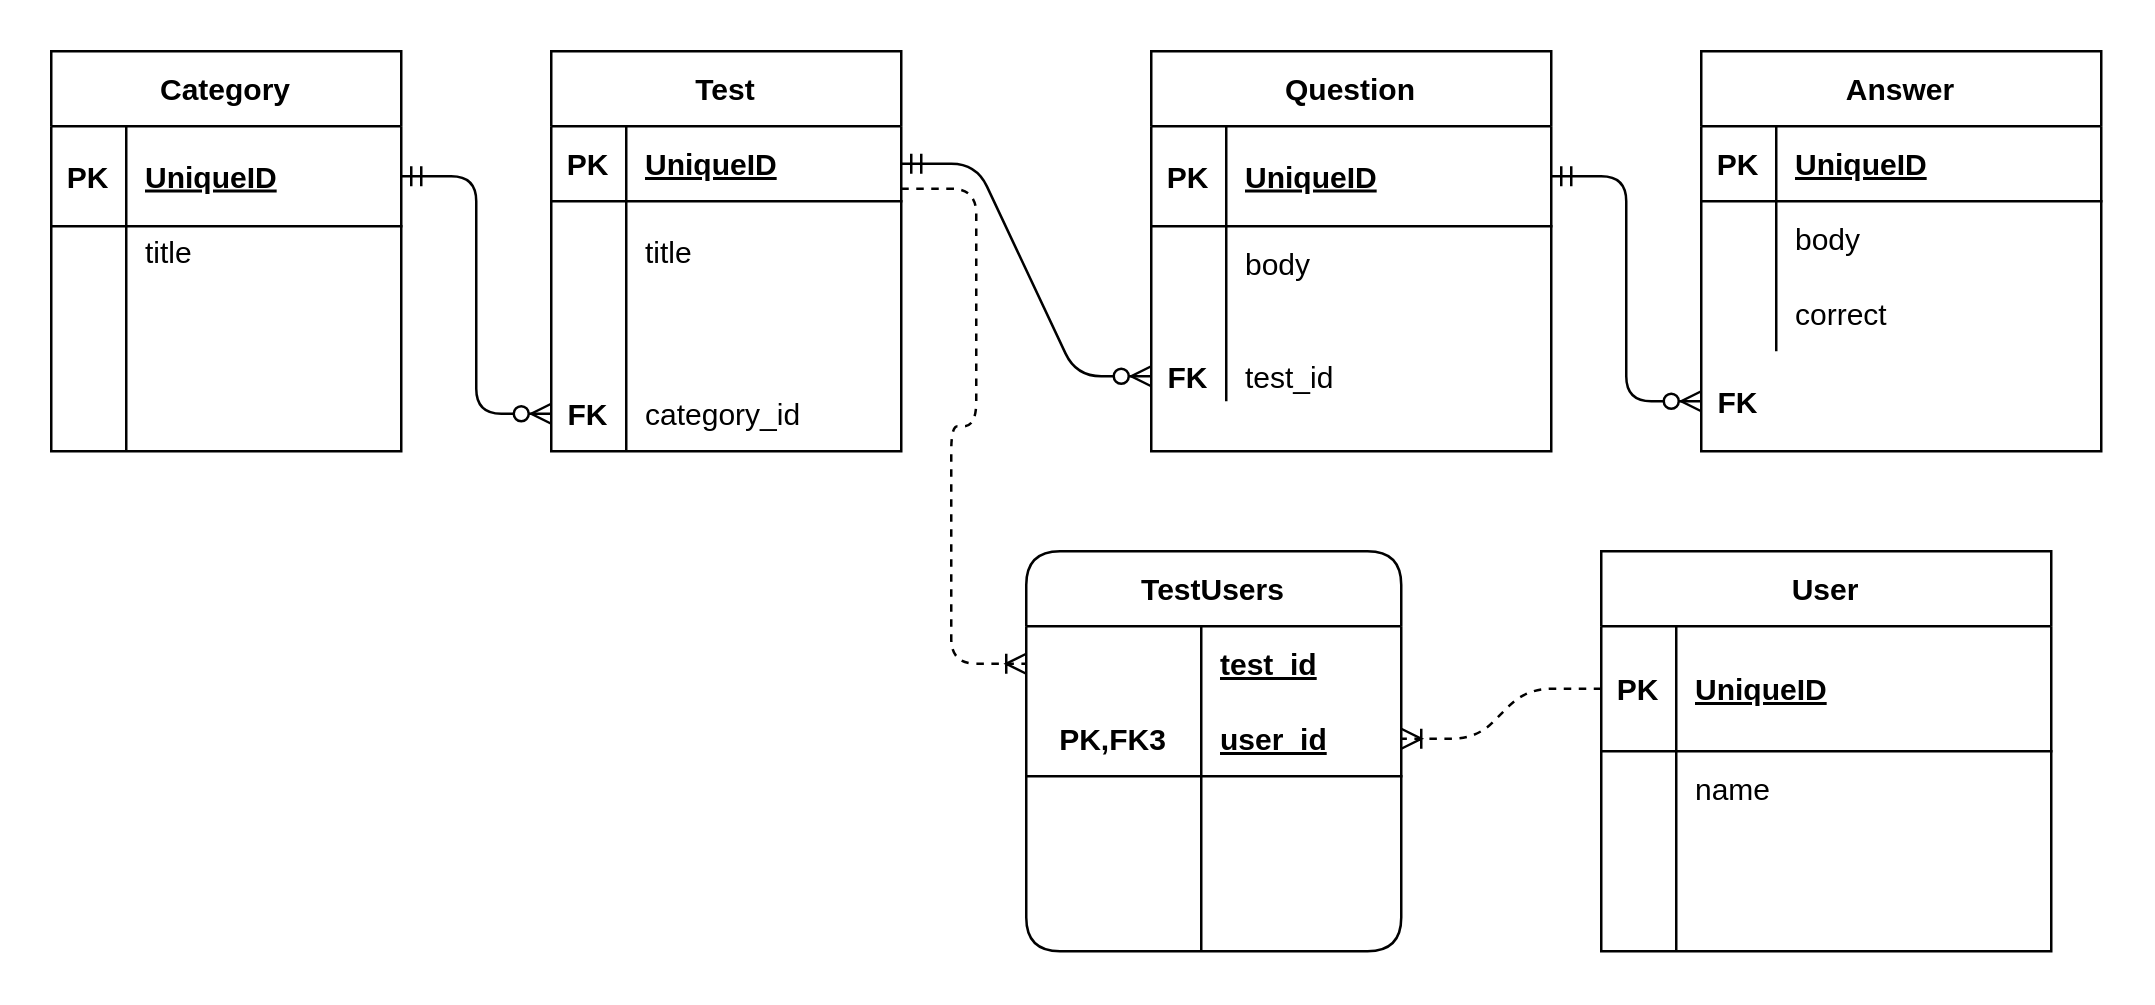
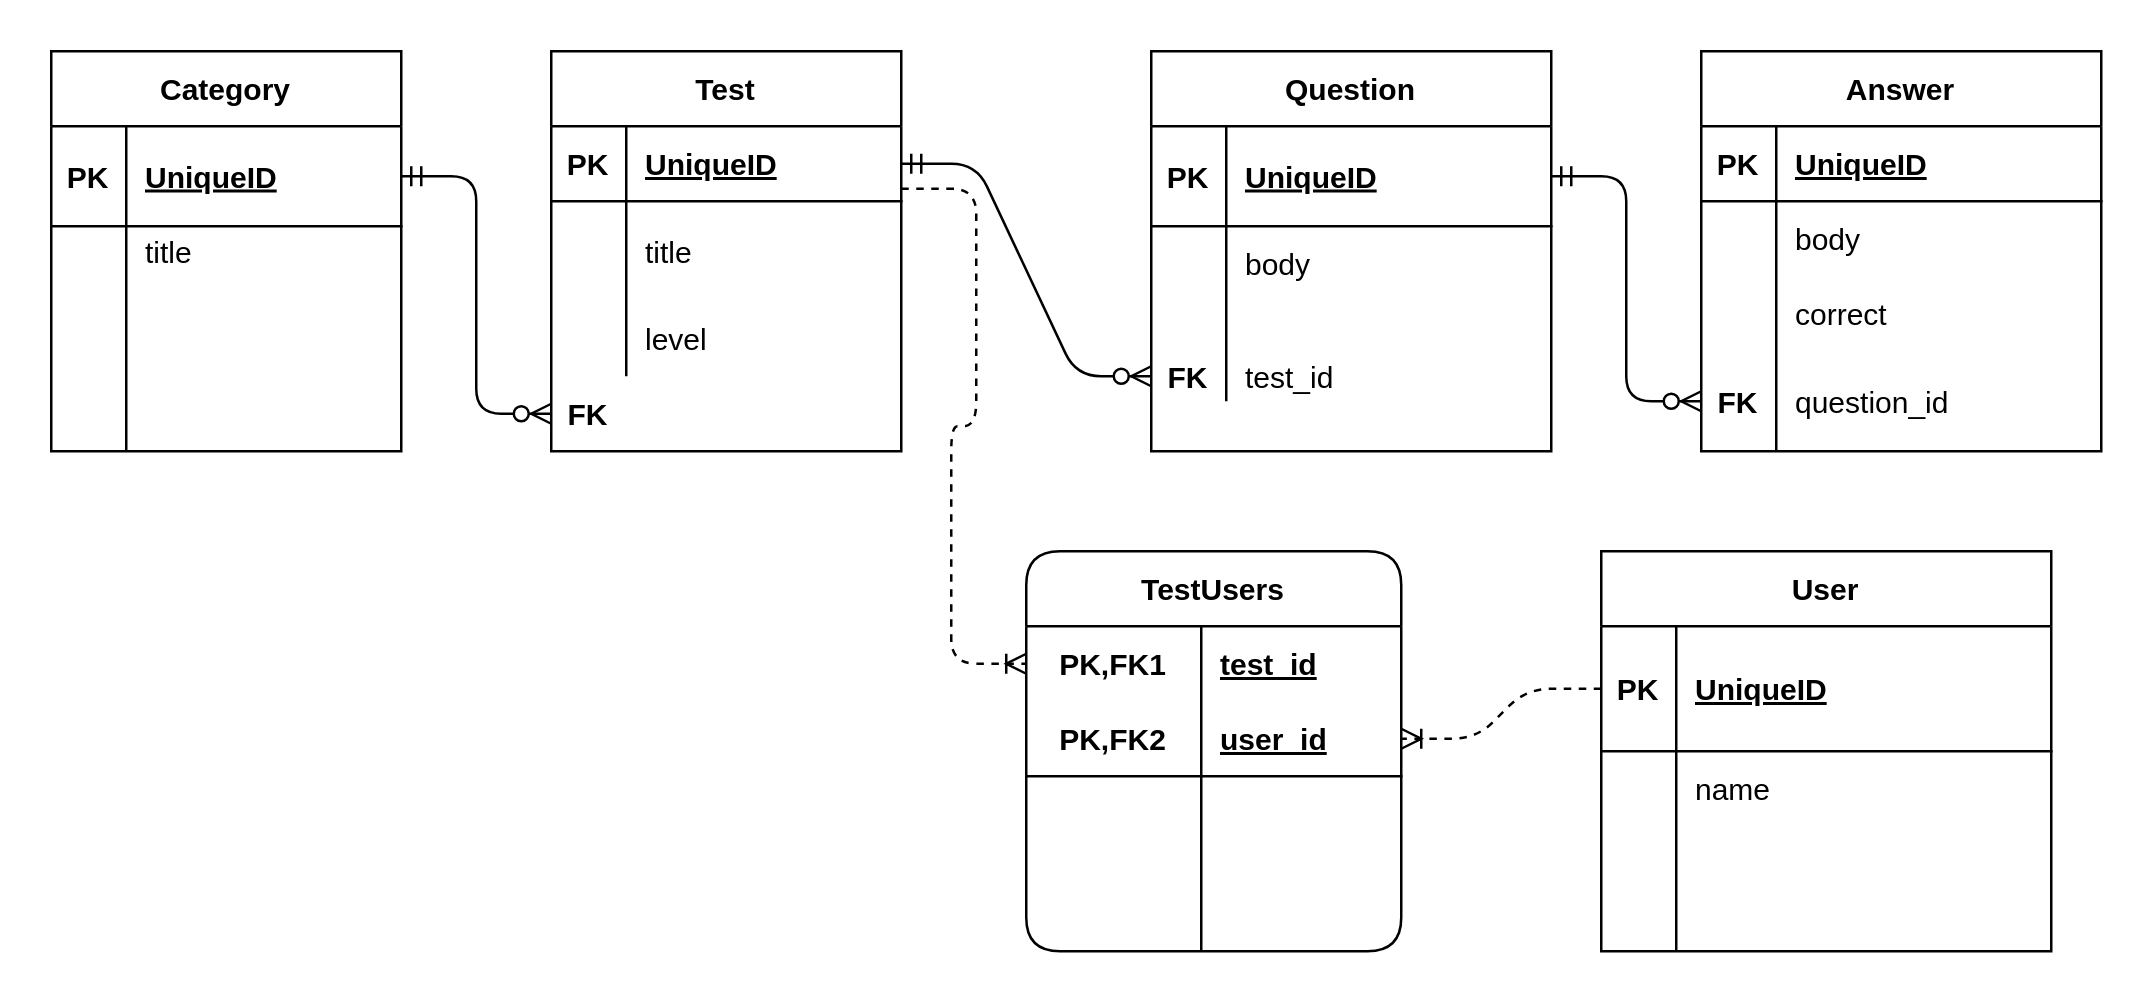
node "level": added
node "question_id": added
node "category_id": removed
node "PK,FK1": added
node "PK,FK3": label "PK,FK3" -> "PK,FK2"
